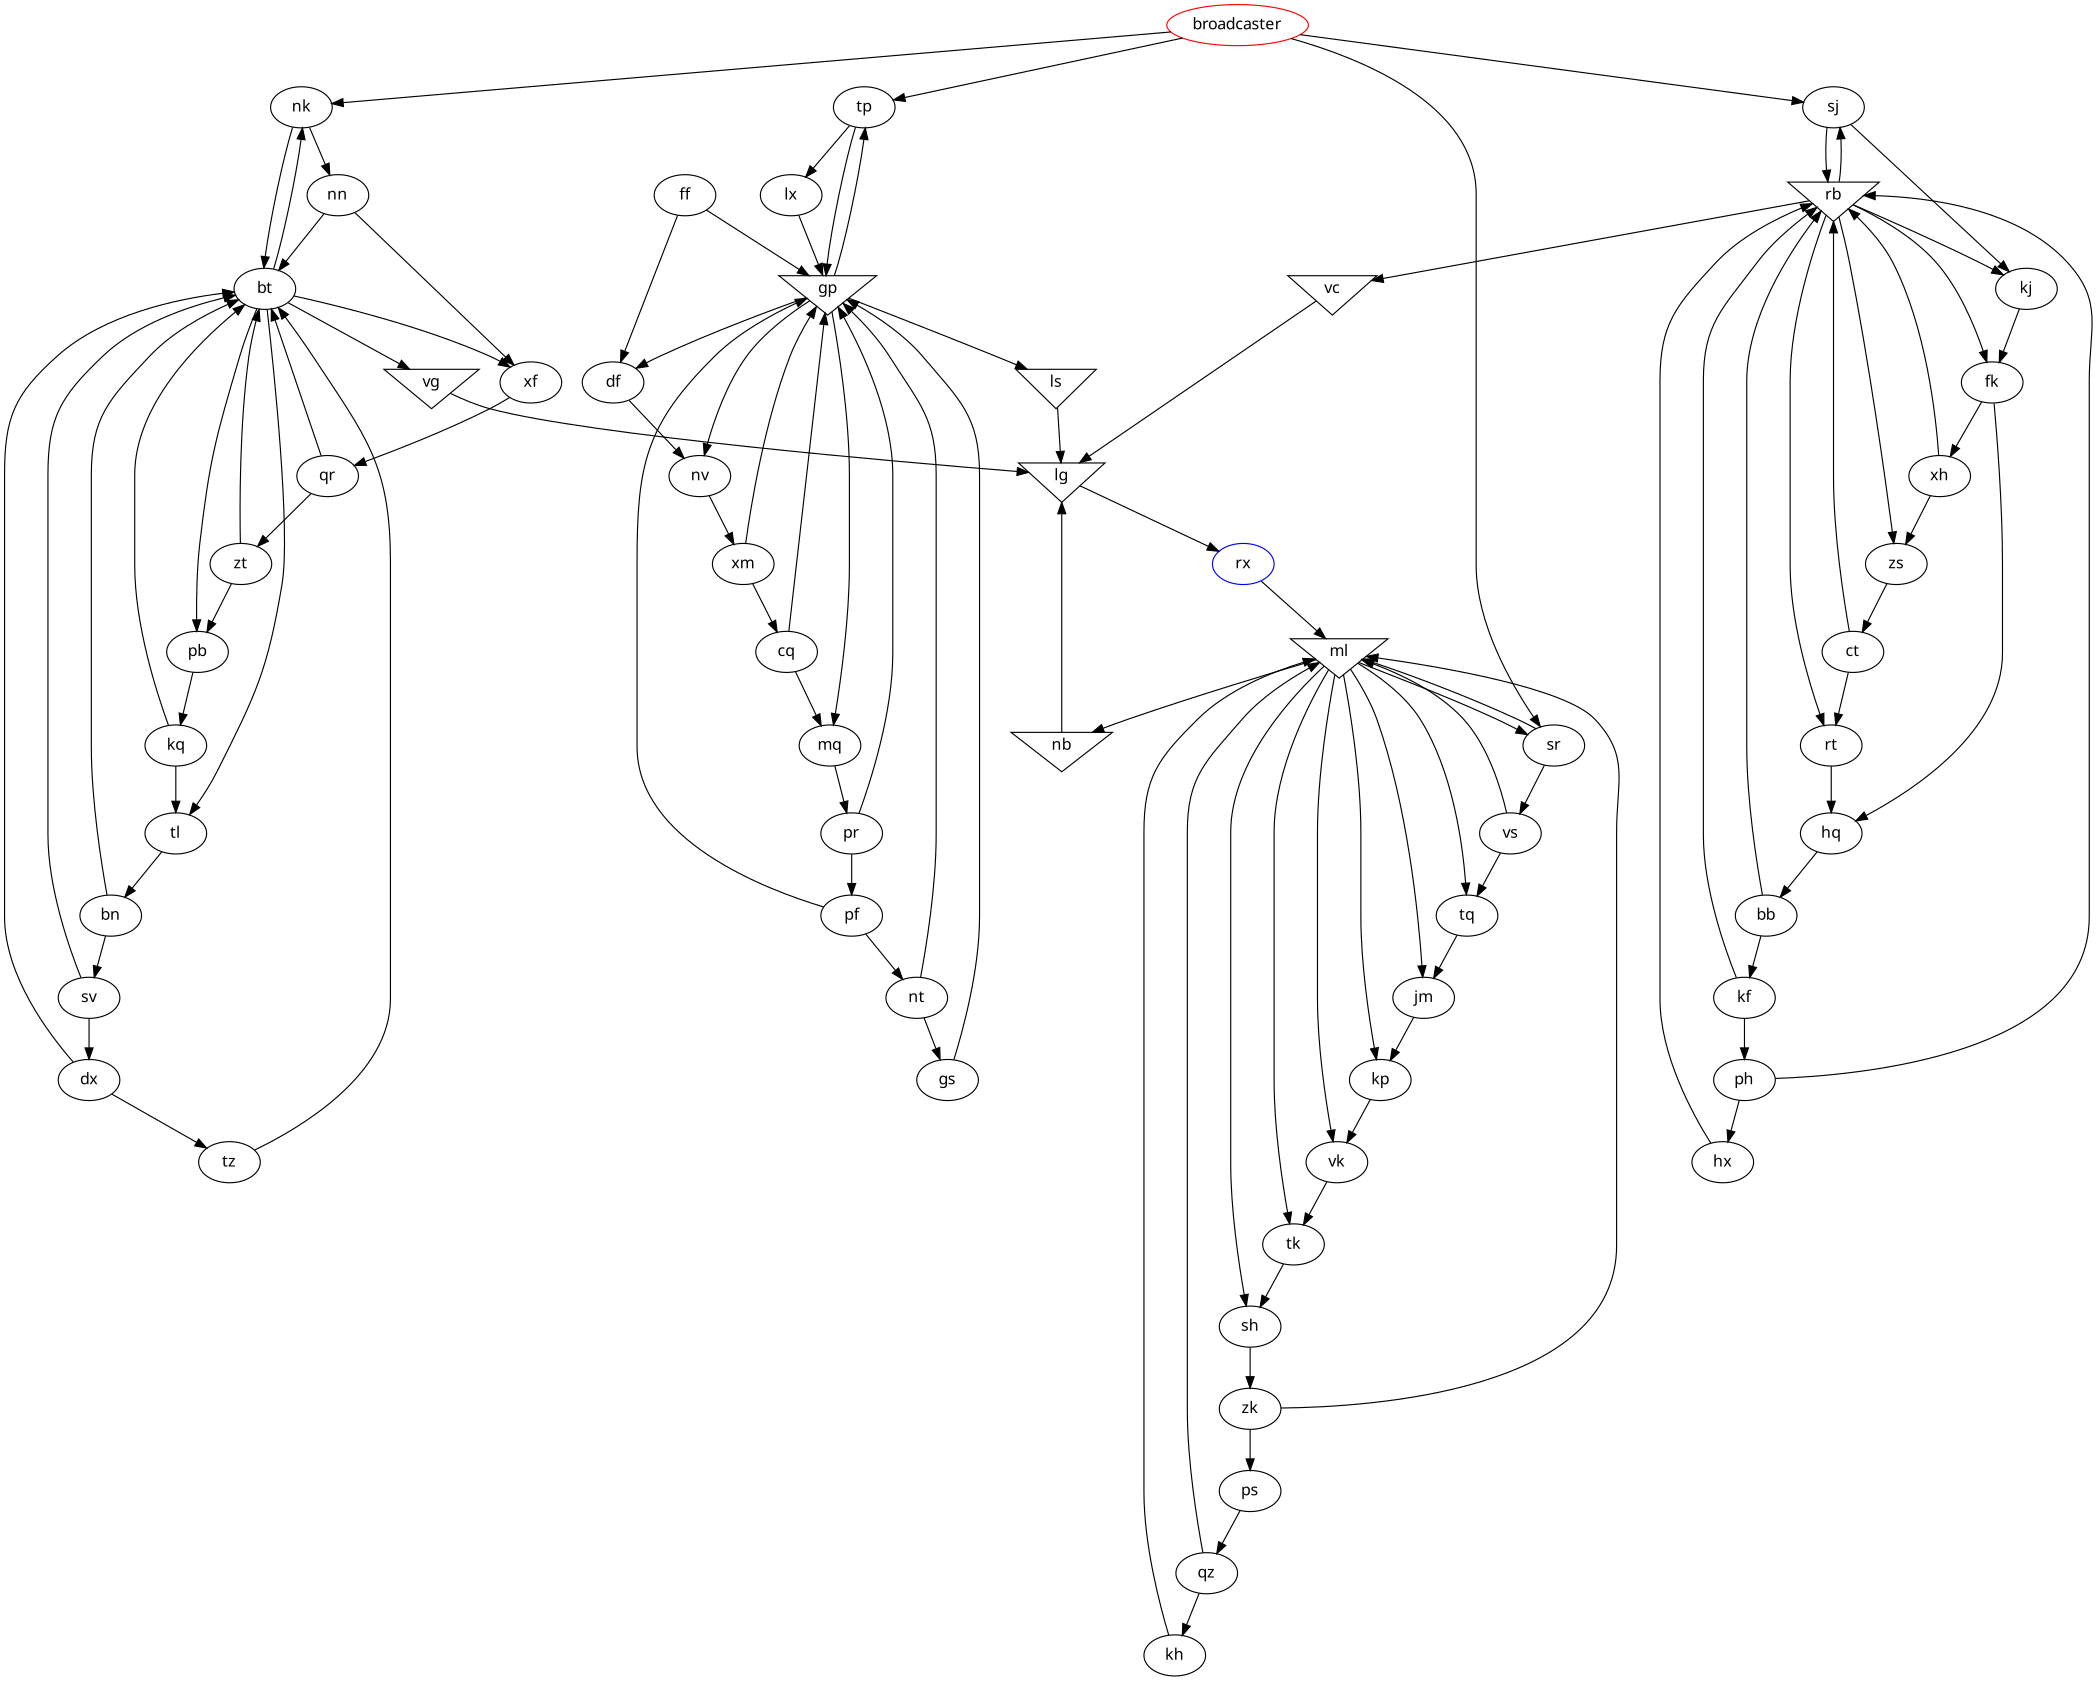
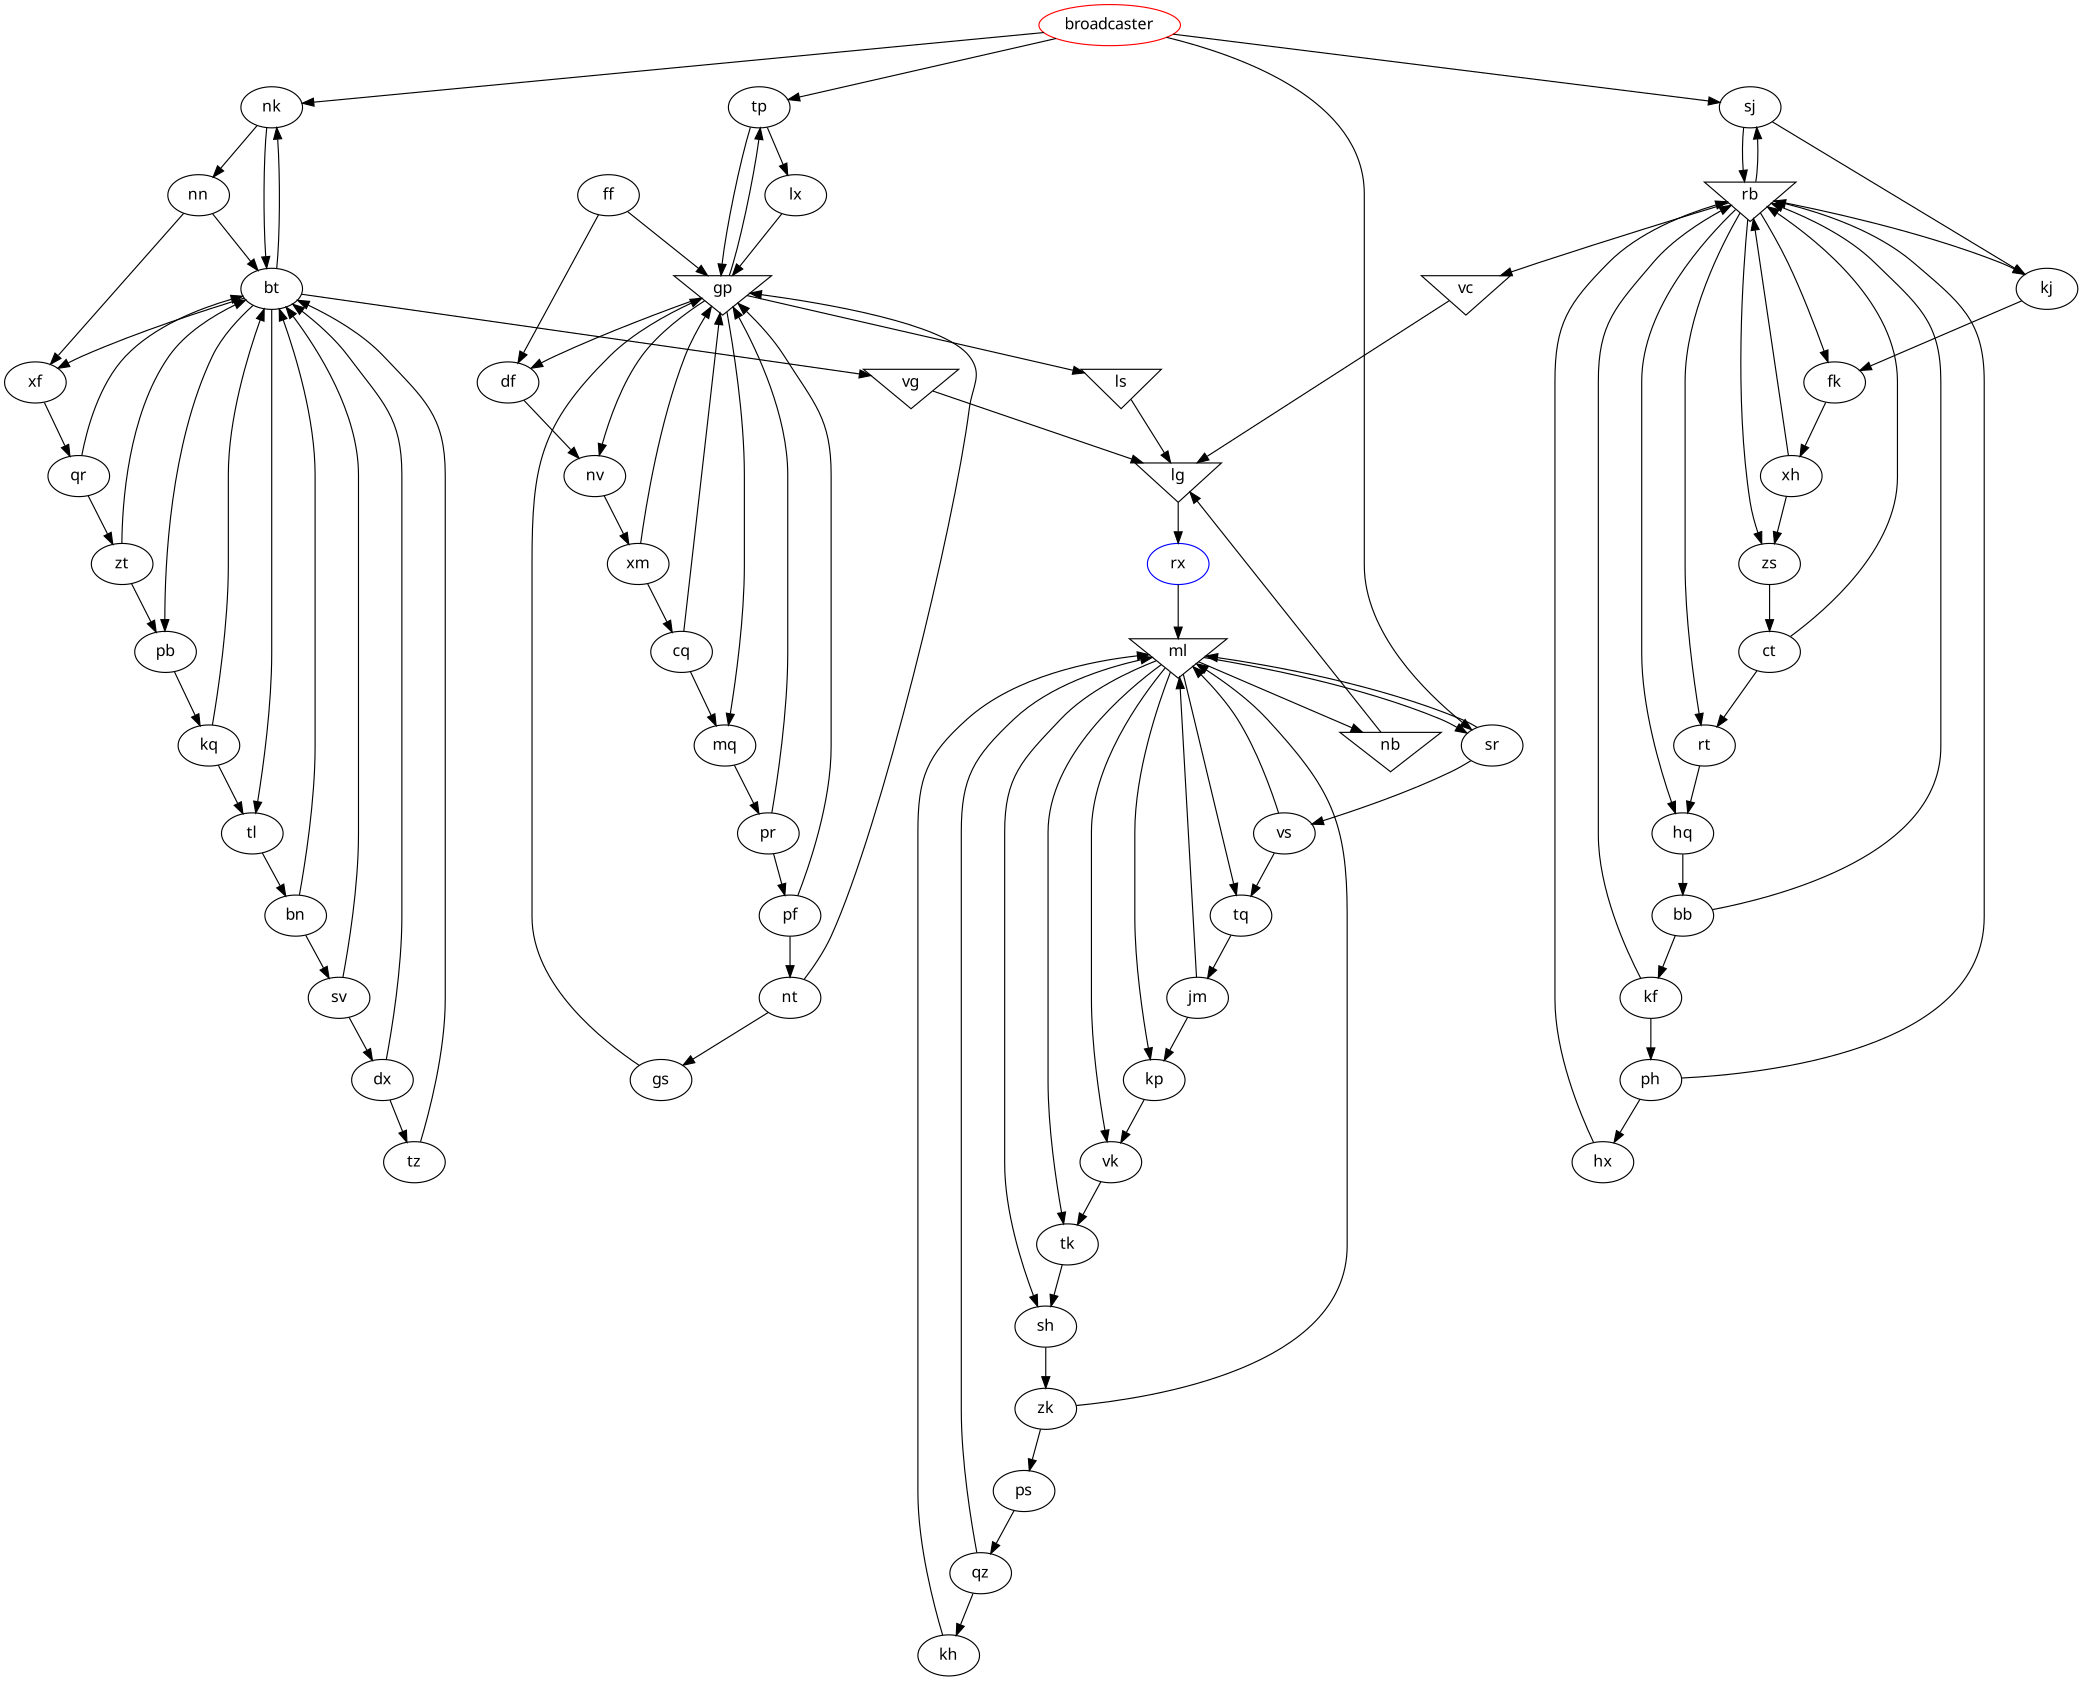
edge "fk" -> "hq": now "rb" -> "hq"
edge "ml" -> "jm": reversed
